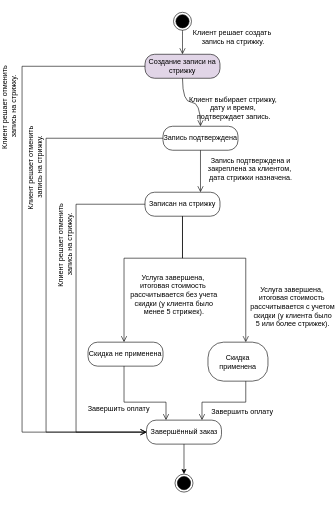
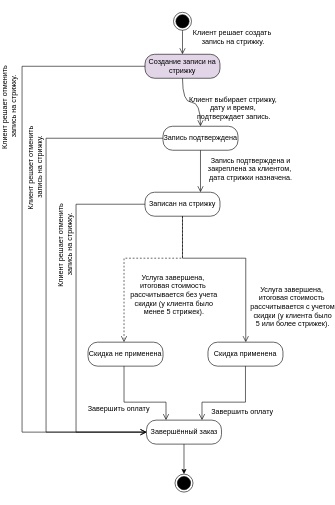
edge "Записан на стрижку" -> "Скидка не применена": style solid -> dashed
node "Скидка применена": size 60x39 -> 75x24
